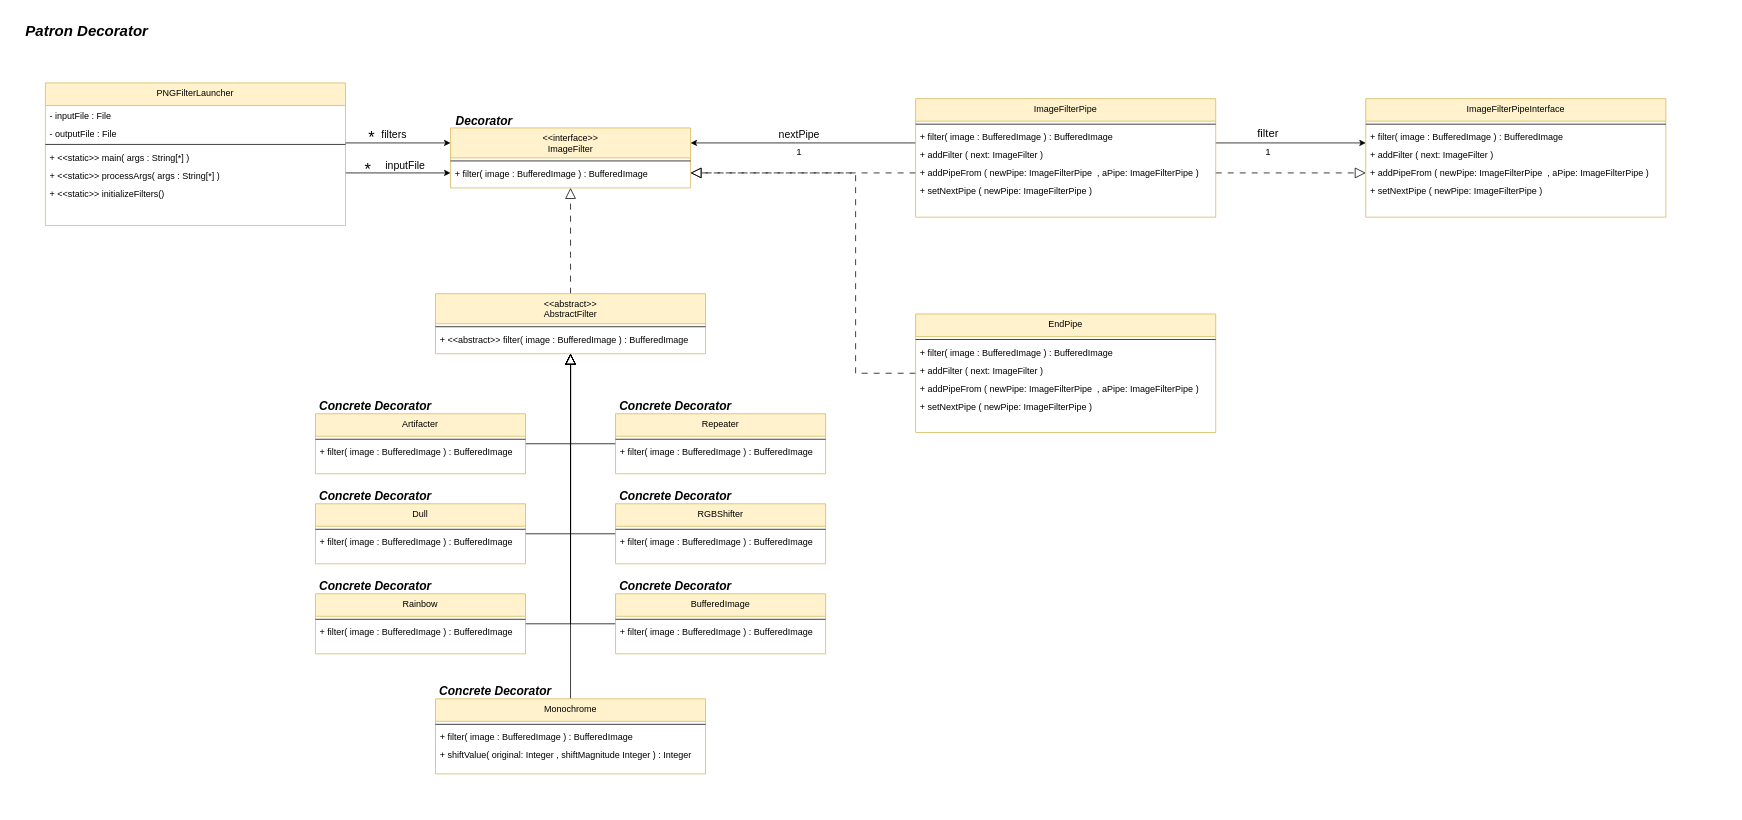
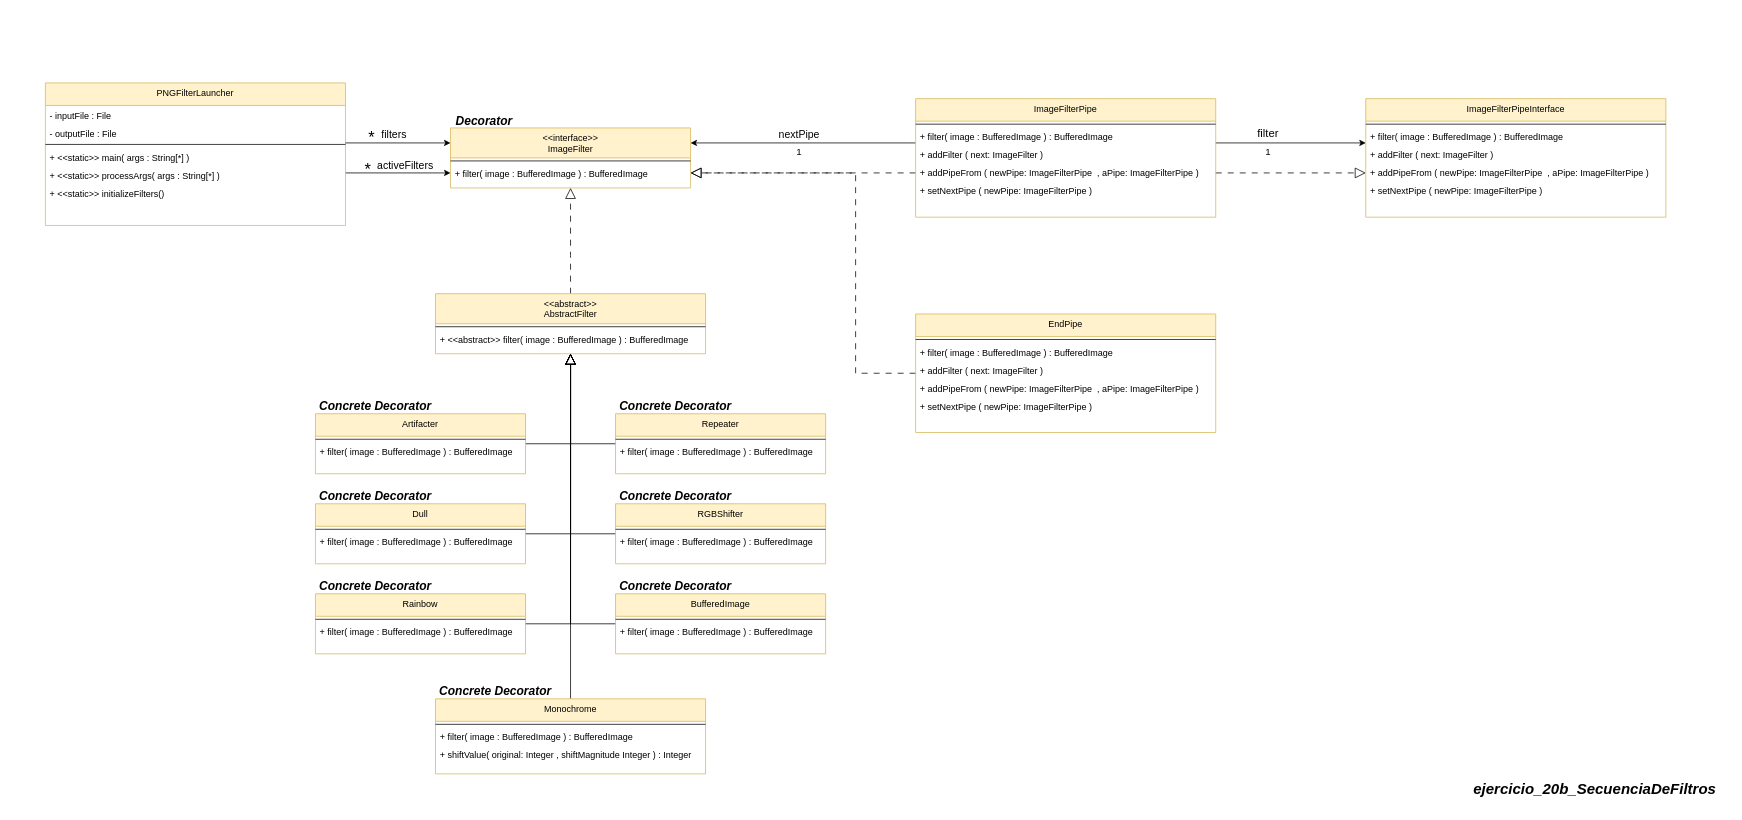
node "Patron Decorator": removed
node "inputFile": label "inputFile" -> "activeFilters"
node "ejercicio_20b_SecuenciaDeFiltros": added
